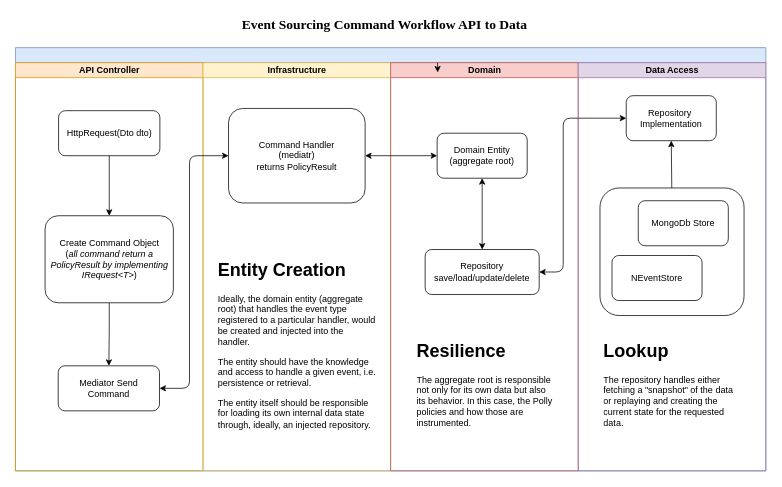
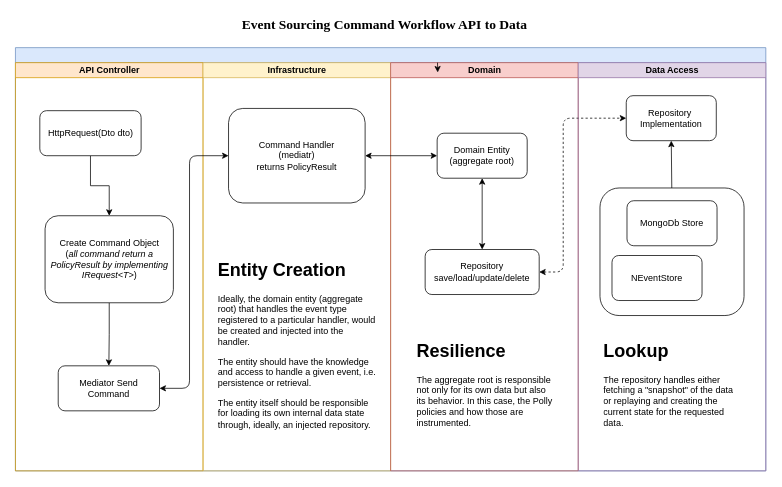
node "HttpRequest(Dto dto)": moved (109, 133) -> (90, 133)
edge "Repository Implementation" -- "Repository save/load/update/delete": style solid -> dashed
node "MongoDb Store": moved (683, 223) -> (672, 223)
